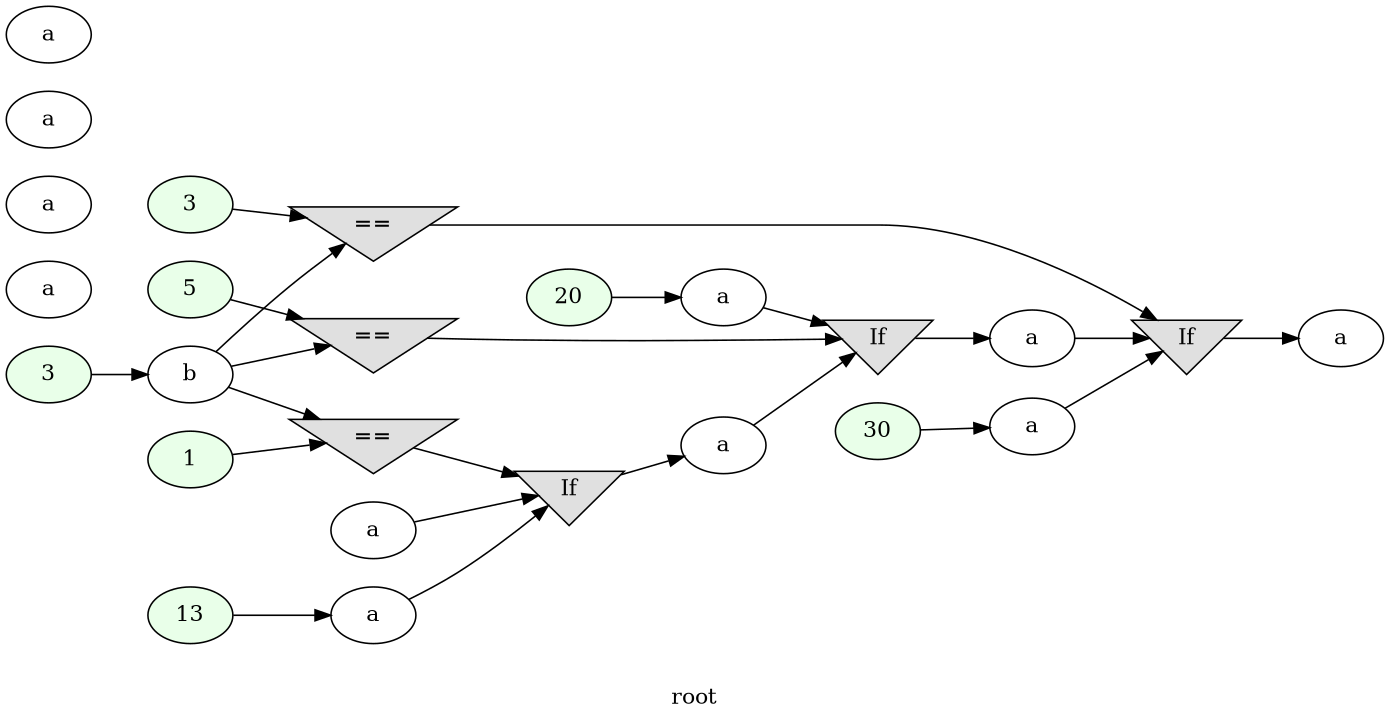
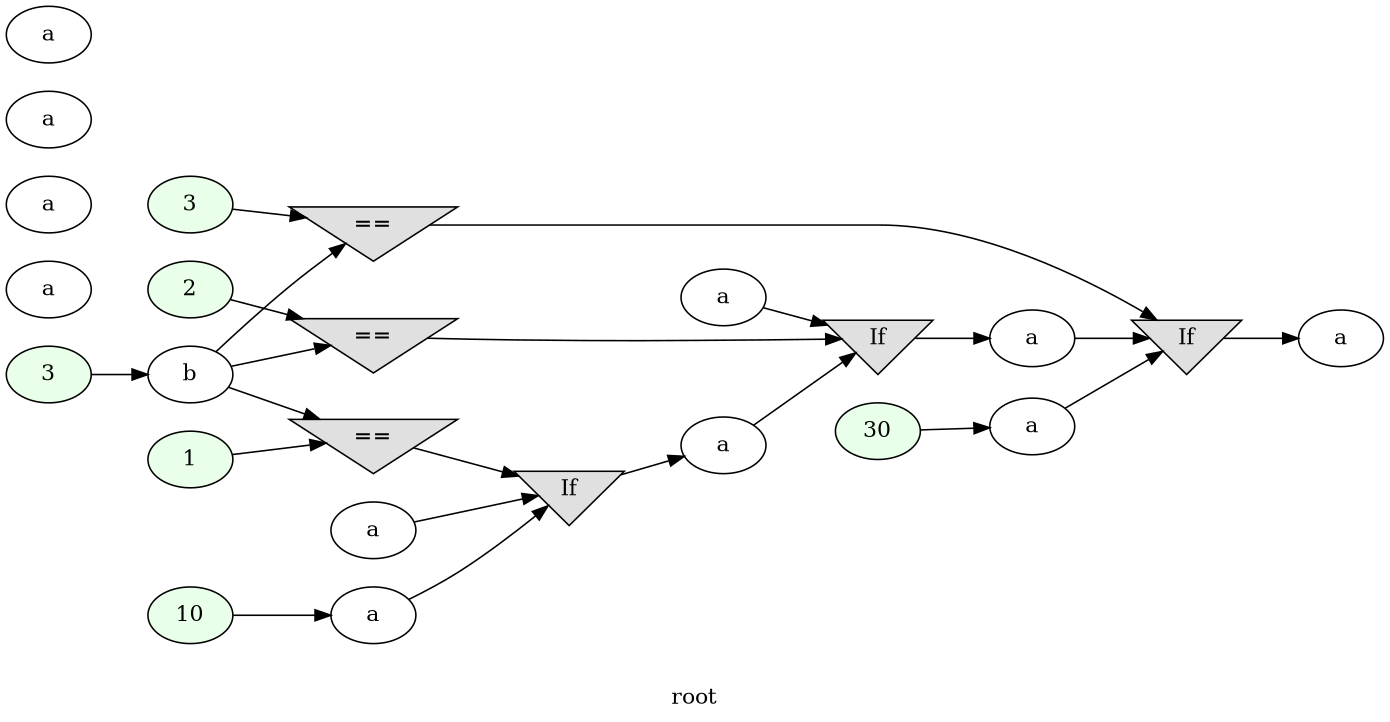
node "5": label "5" -> "2"
node "20": removed
node "13": label "13" -> "10"
